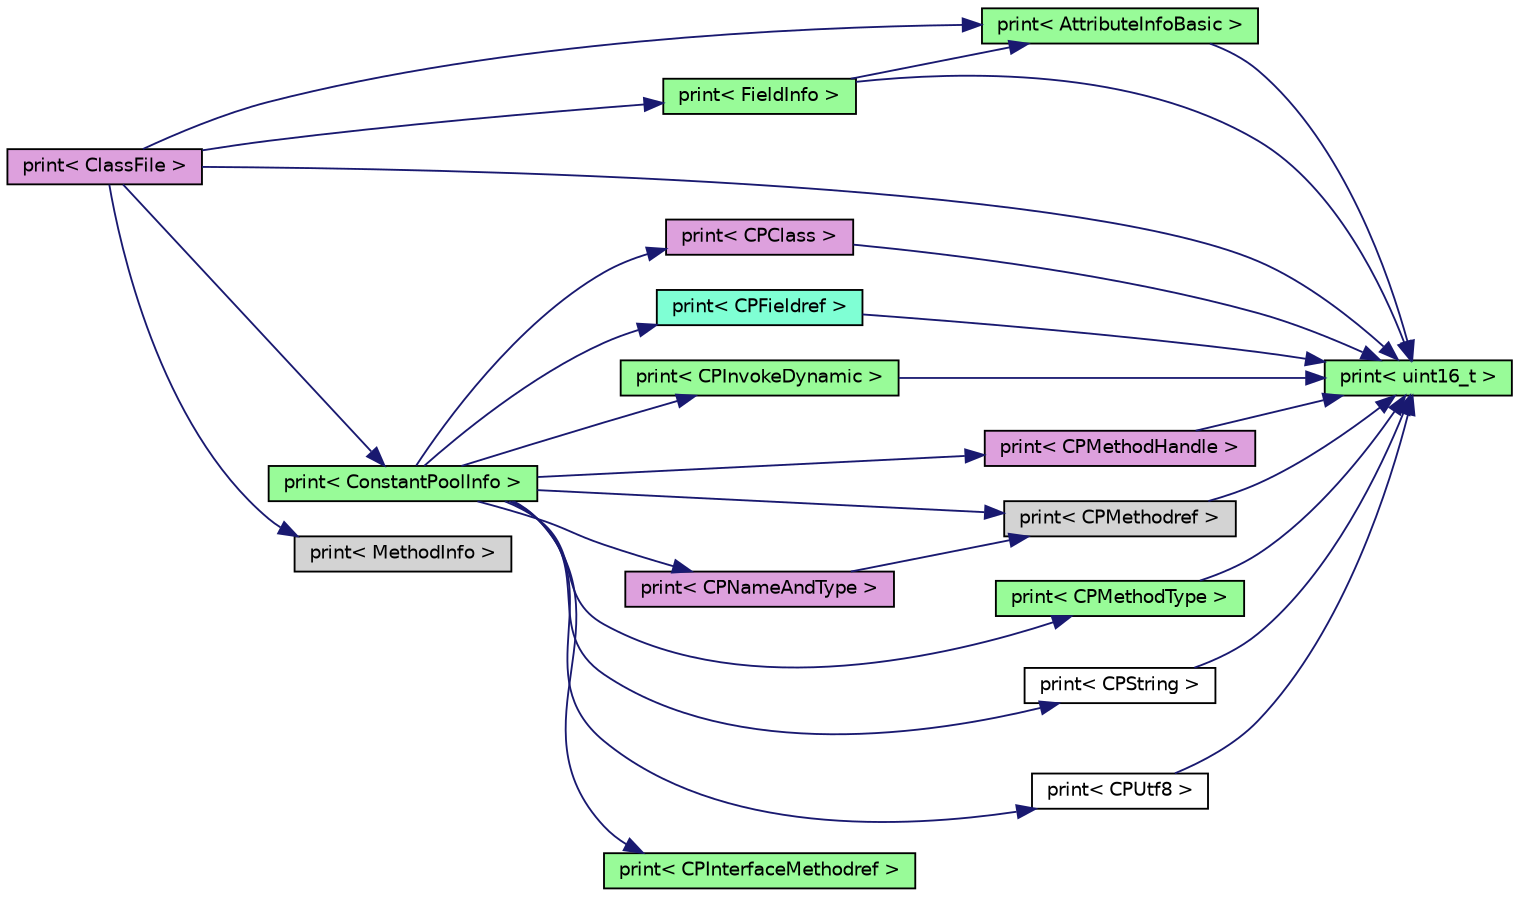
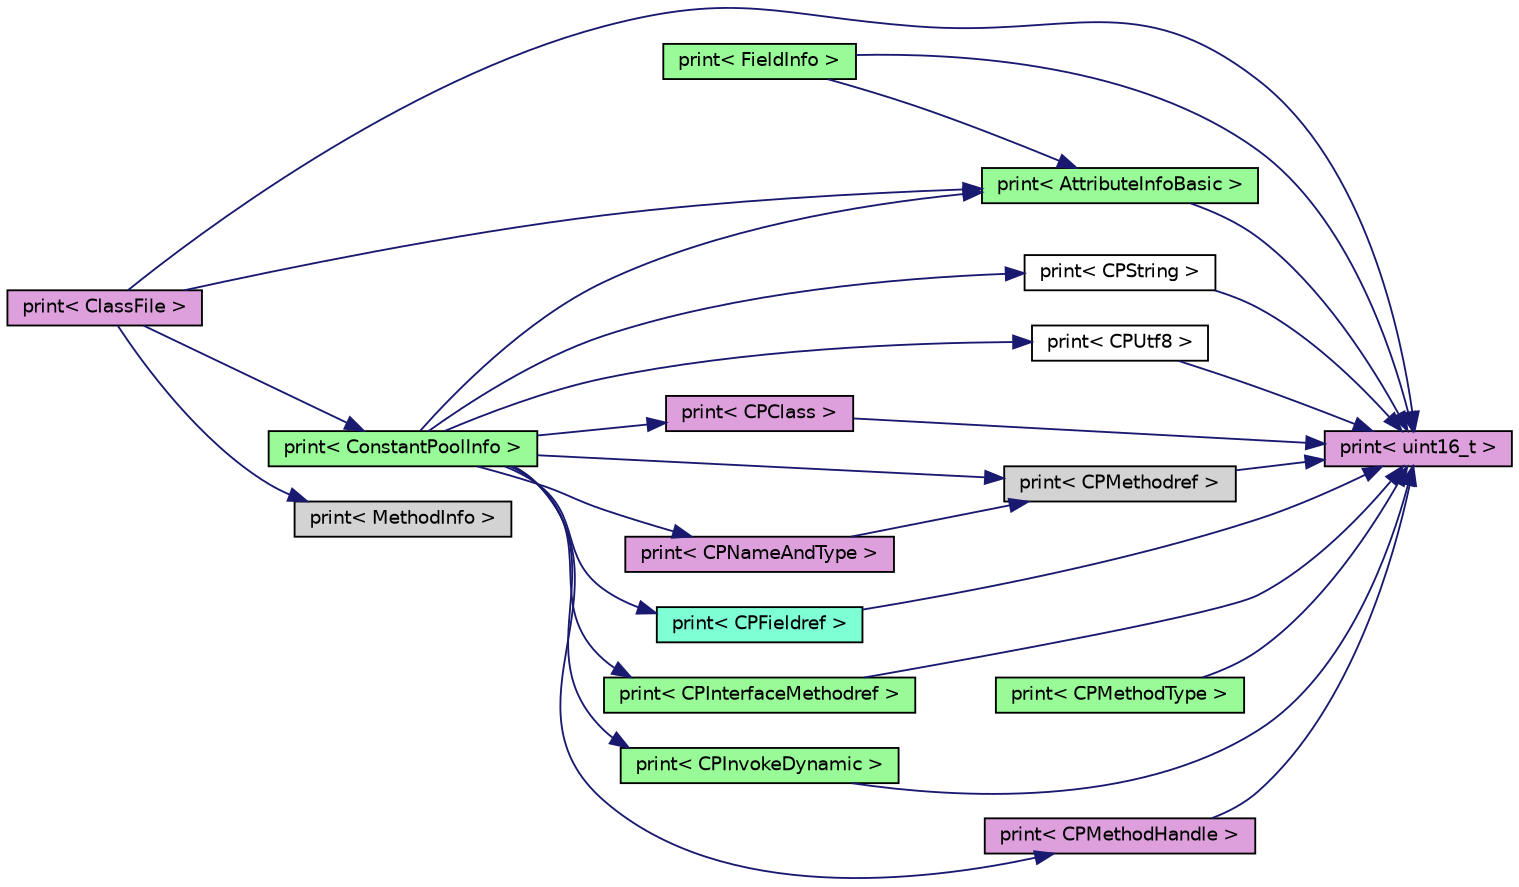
edge "print< ClassFile >" -> "print< FieldInfo >": removed
node "print< uint16_t >": fillcolor palegreen -> plum
edge "print< CPInterfaceMethodref >" -> "print< uint16_t >": added
edge "print< ConstantPoolInfo >" -> "print< CPMethodType >": now "print< ConstantPoolInfo >" -> "print< AttributeInfoBasic >"
